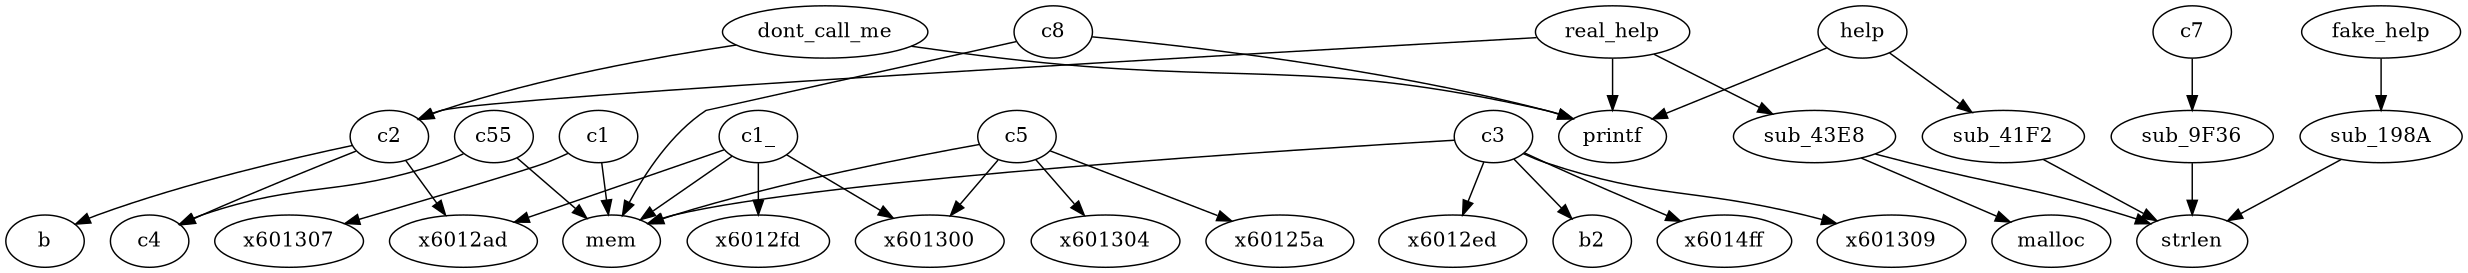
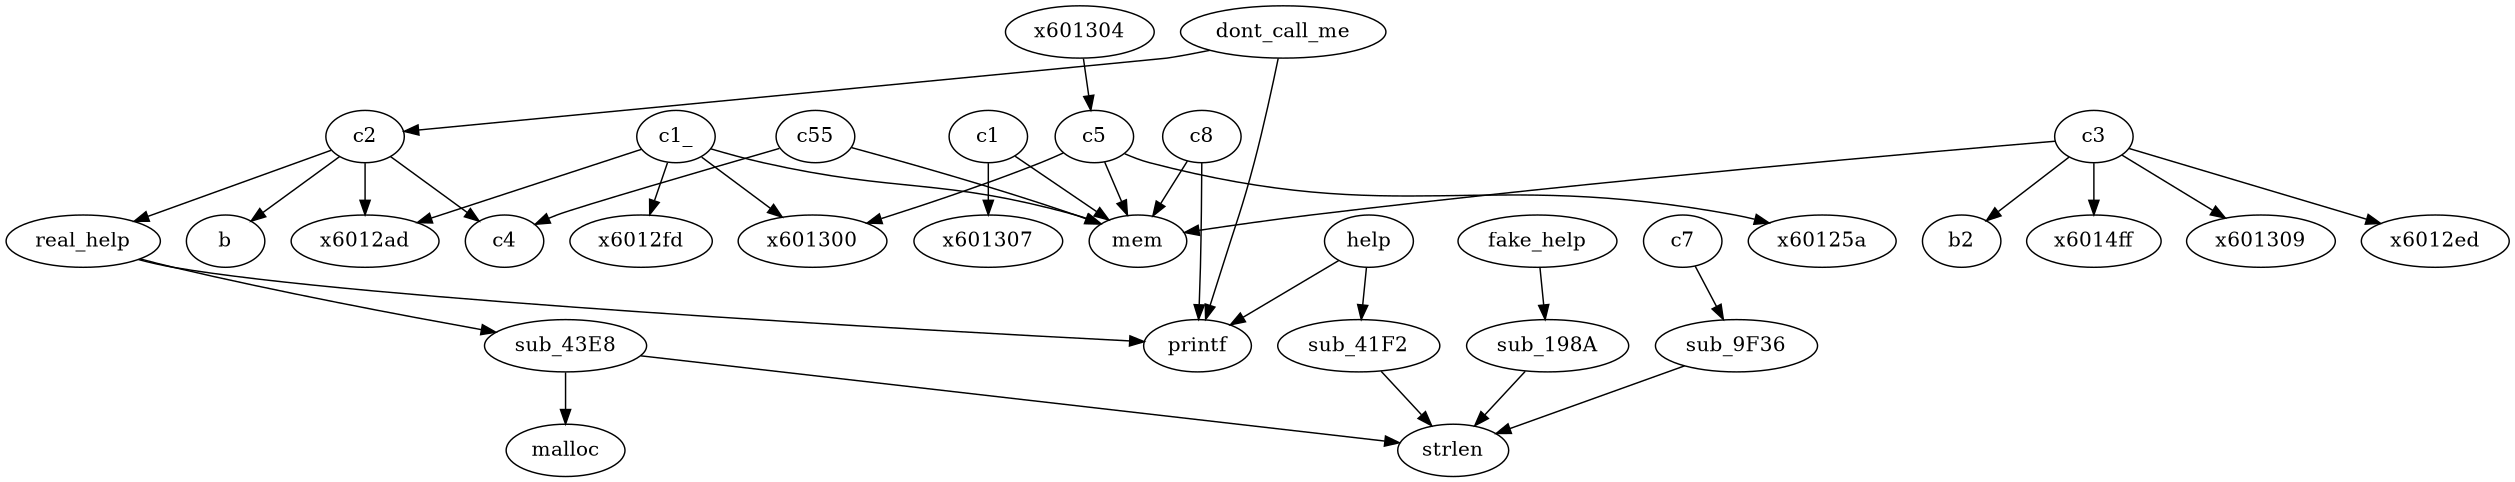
edge "real_help" -> "c2": reversed
edge "c5" -> "x601304": reversed
